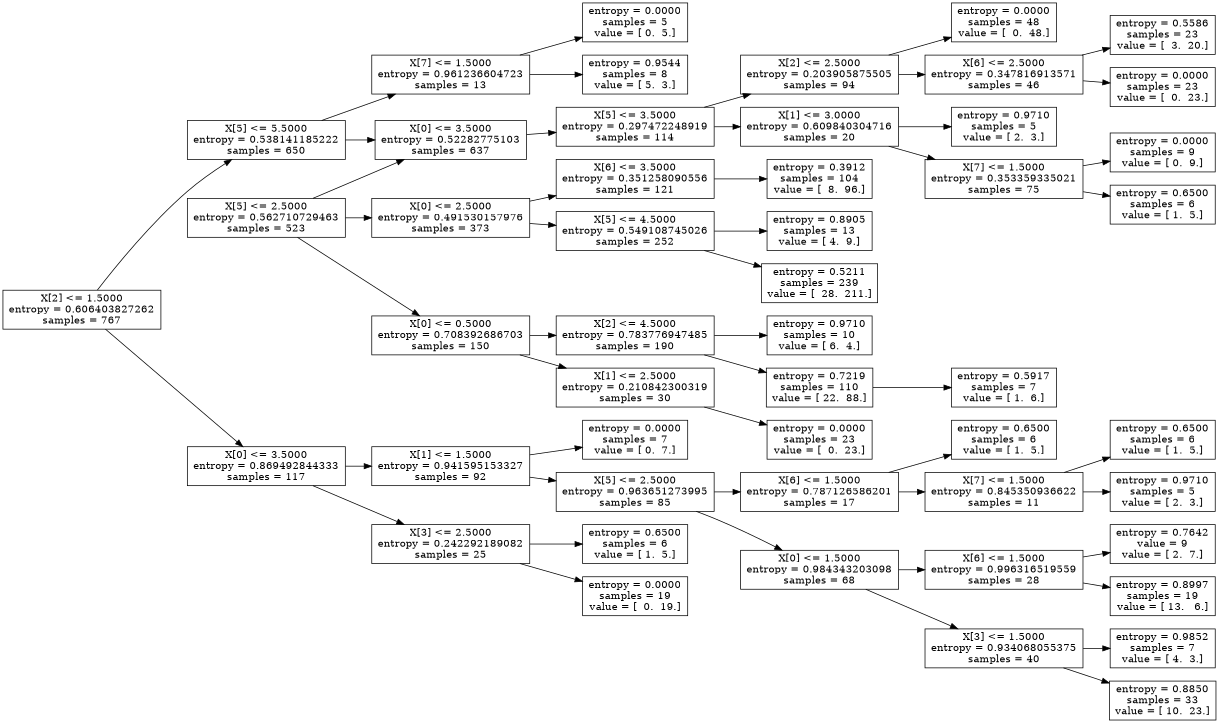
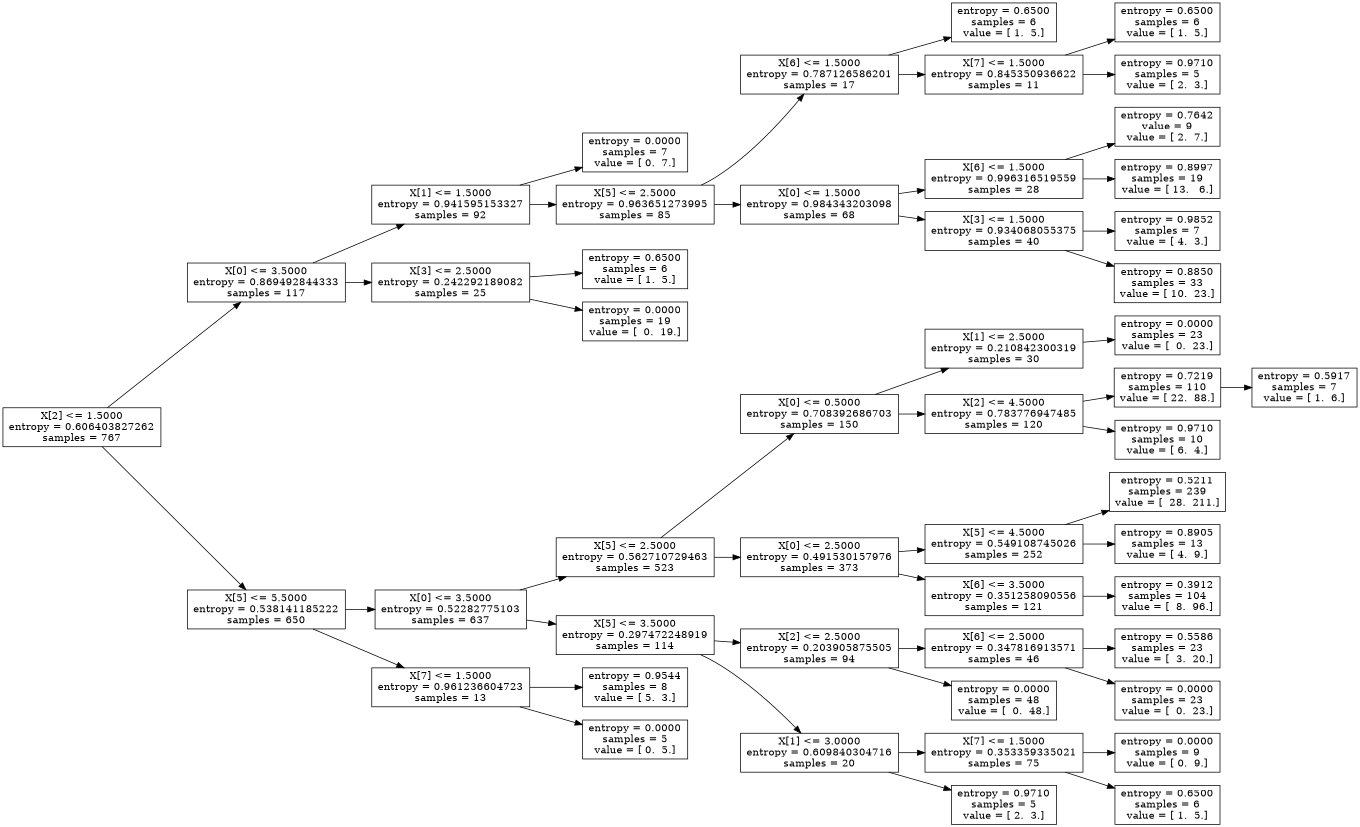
edge "X[5] <= 2.5000 entropy = 0.562710729463 samples = 523" -> "X[0] <= 3.5000 entropy = 0.52282775103 samples = 637": reversed
node "X[2] <= 4.5000 entropy = 0.783776947485 samples = 190": label "X[2] <= 4.5000 entropy = 0.783776947485 samples = 190" -> "X[2] <= 4.5000 entropy = 0.783776947485 samples = 120"
